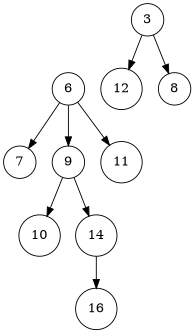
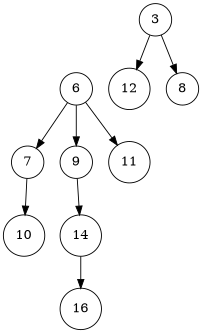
edge "9" -> "10": now "7" -> "10"
